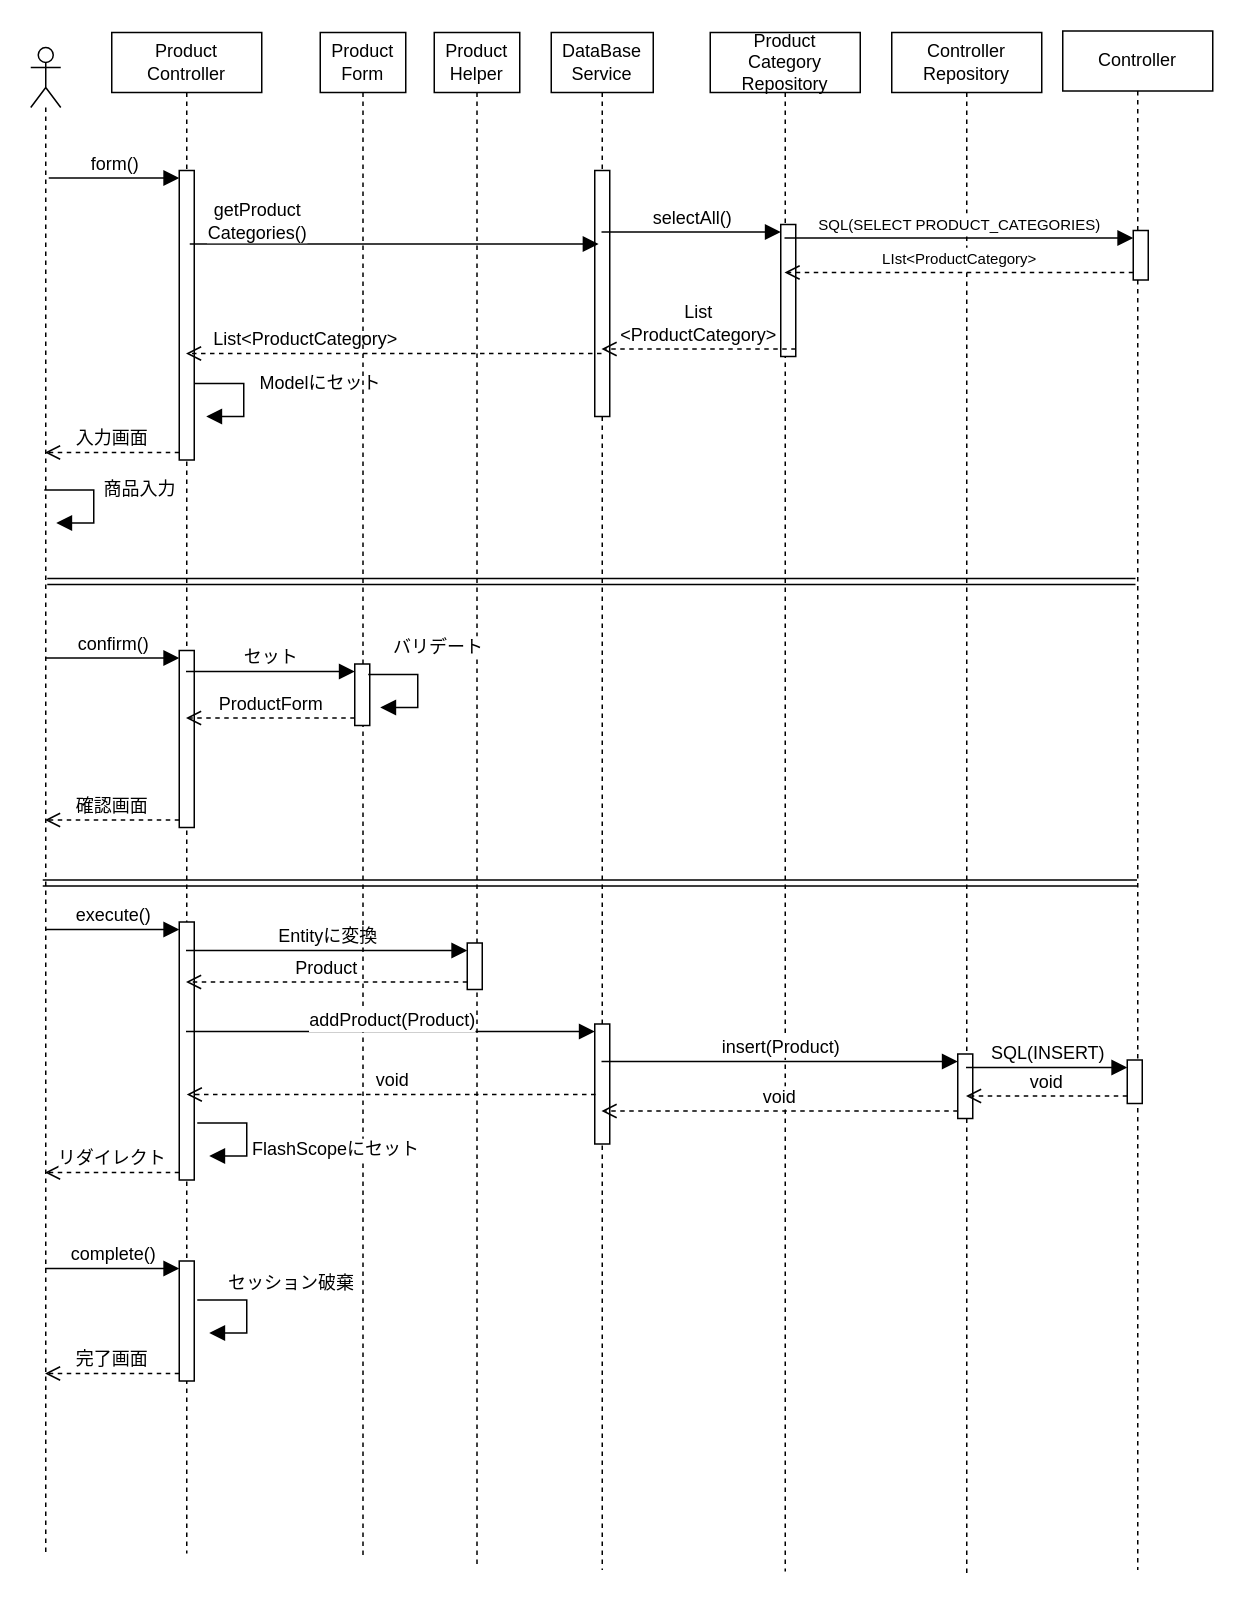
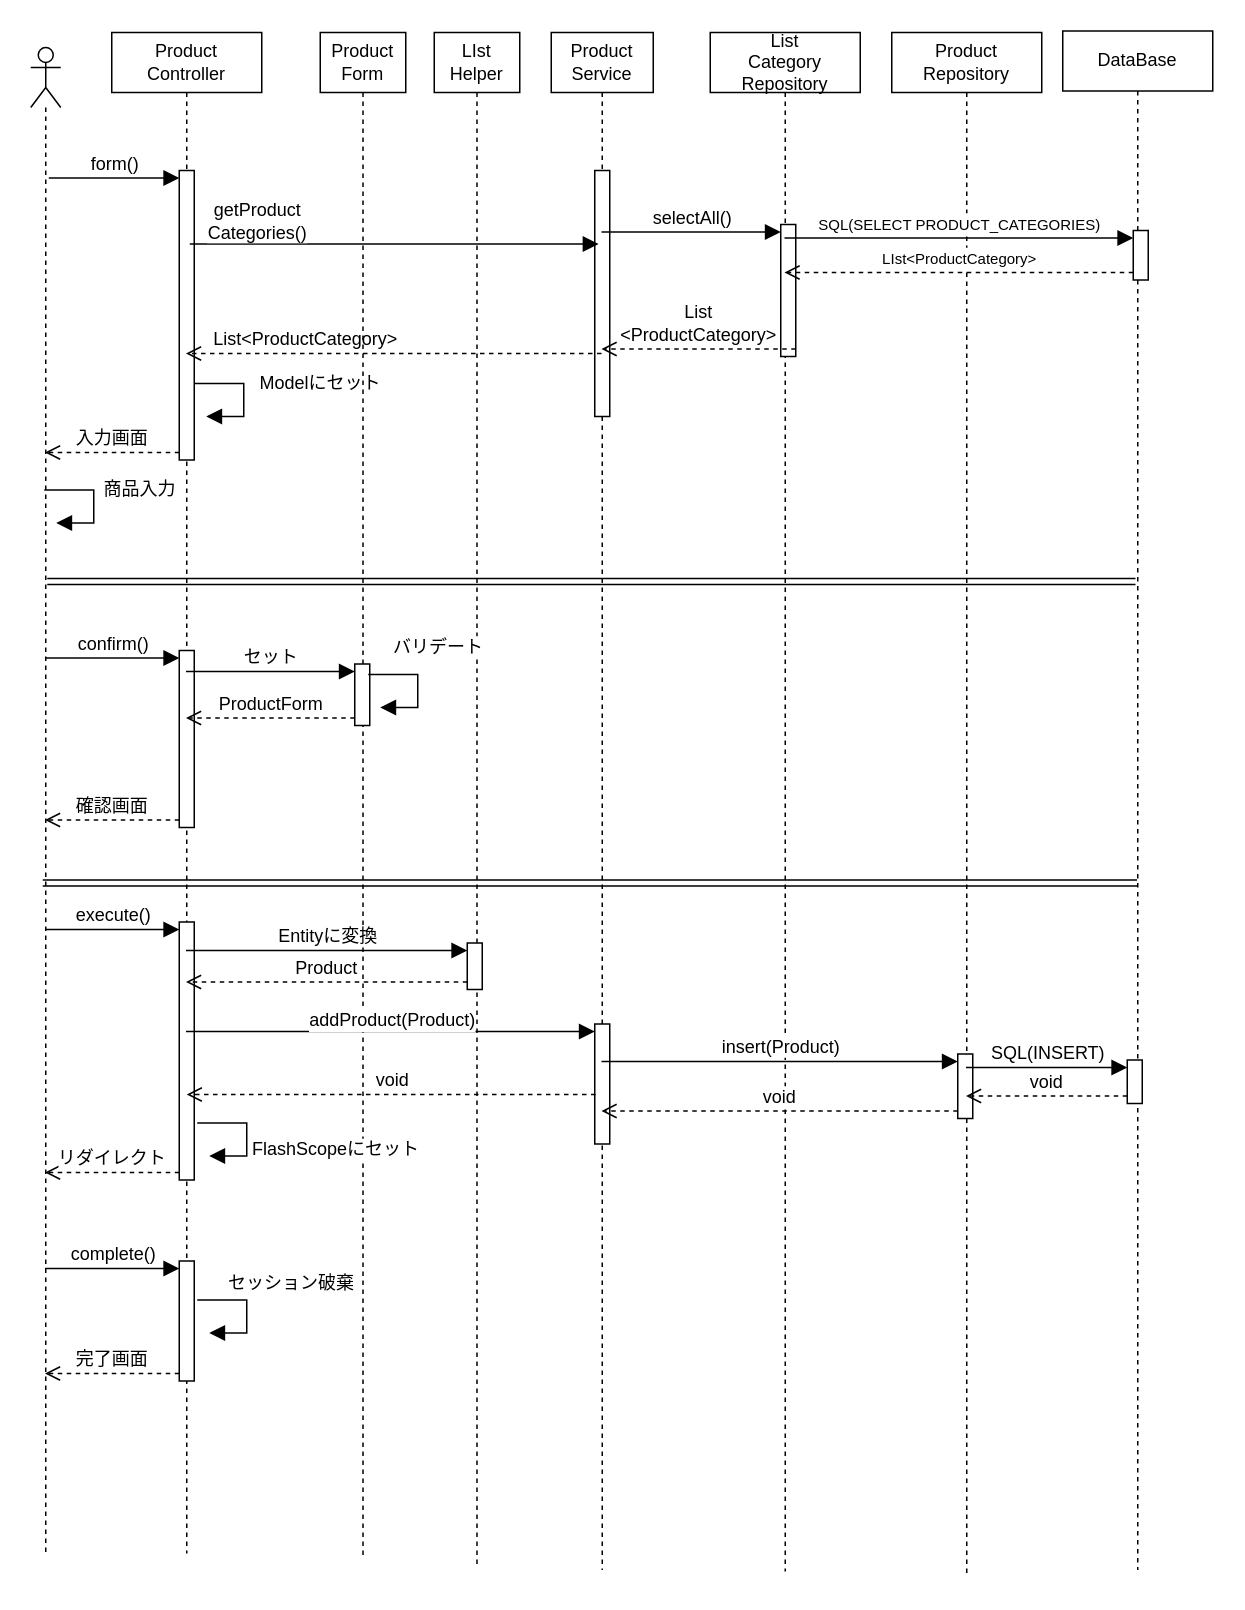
node "Controller": label "Controller" -> "DataBase"
node "Product Helper": label "Product Helper" -> "LIst Helper"
node "DataBase Service": label "DataBase Service" -> "Product Service"
node "Product Category Repository": label "Product Category Repository" -> "List Category Repository"
node "Controller Repository": label "Controller Repository" -> "Product Repository"
